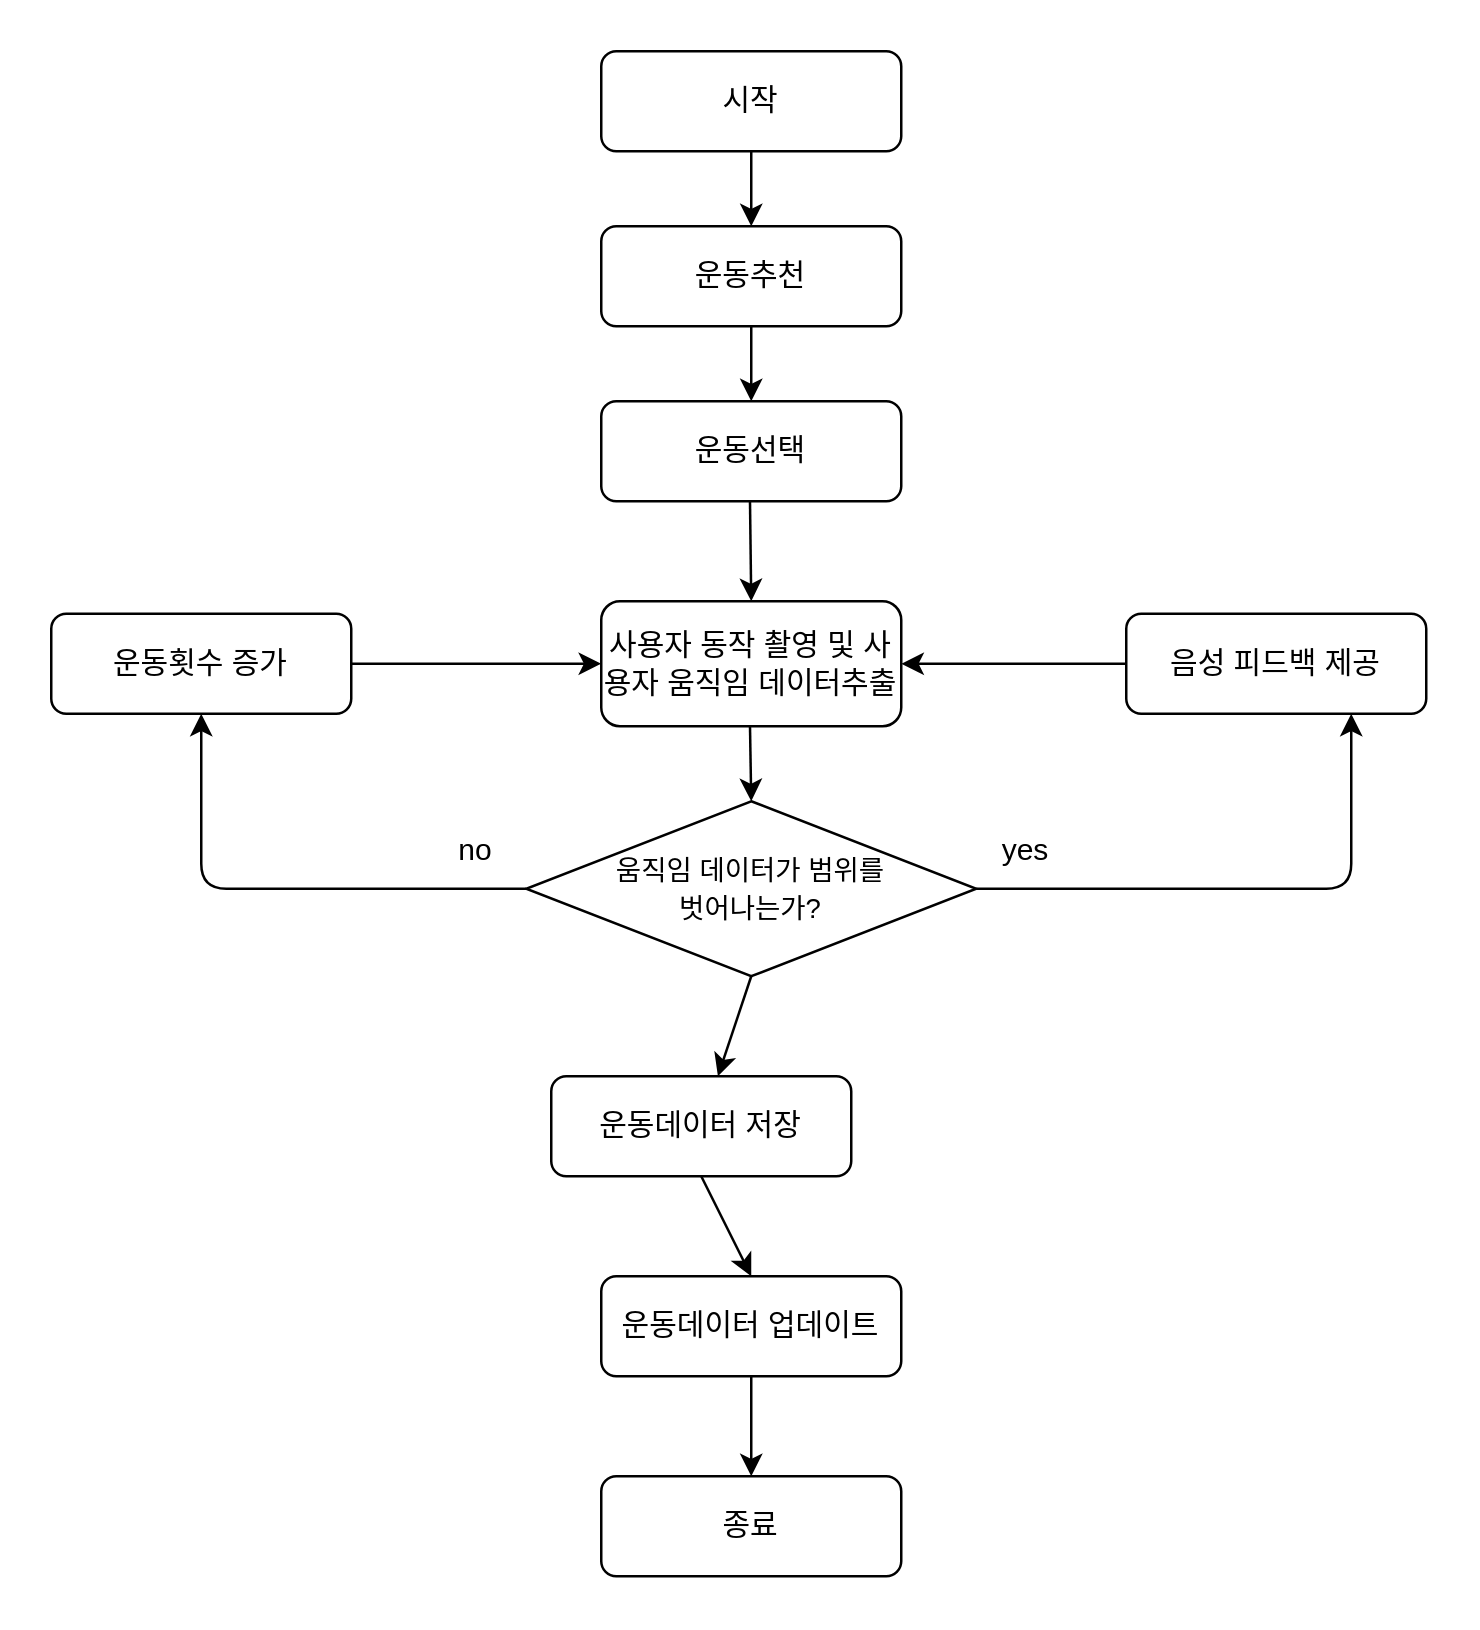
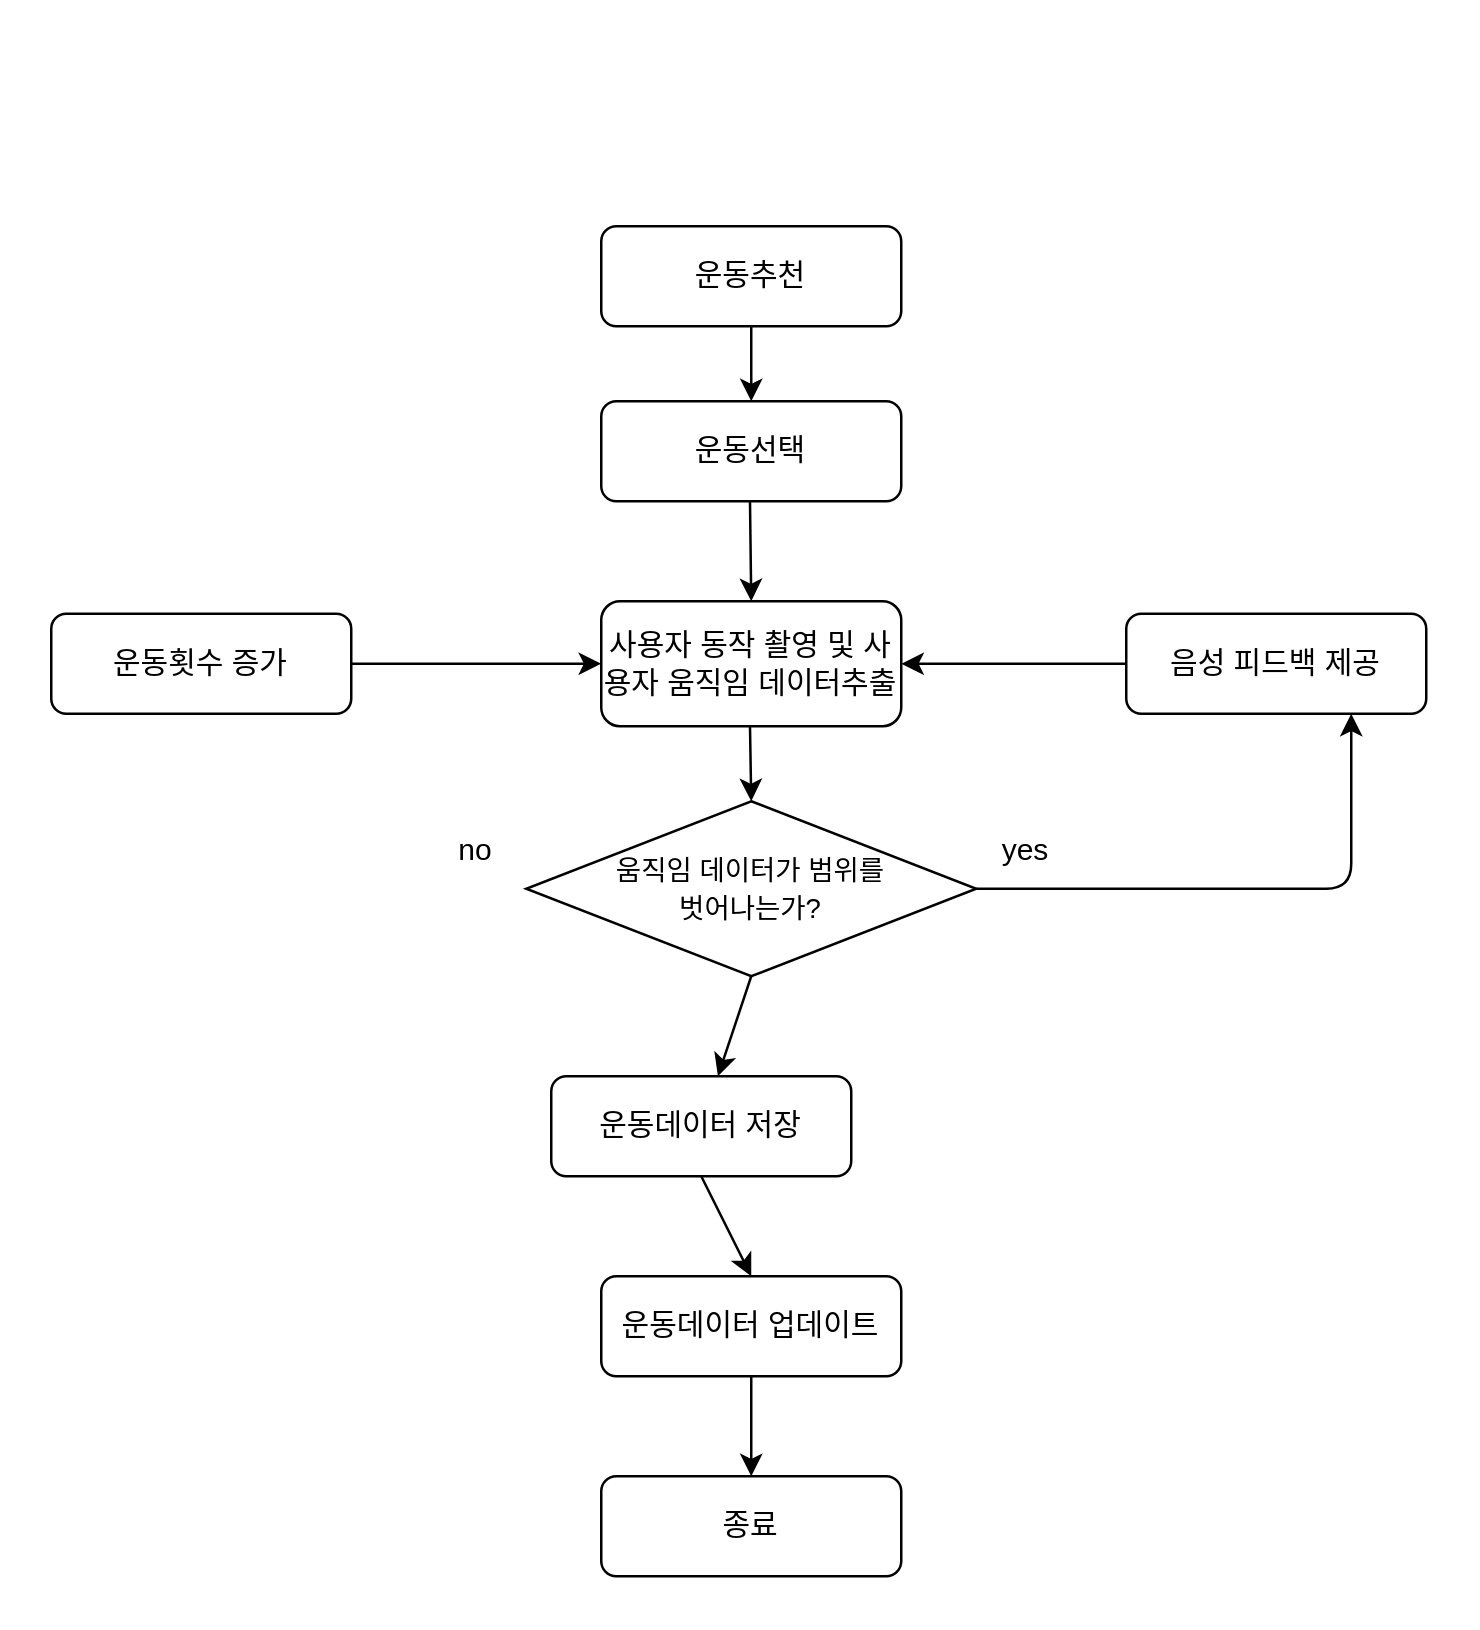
node "시작": removed
edge "시작" -> "운동추천": removed
edge "움직임 데이터가 범위를 벗어나는가?" -> "운동횟수 증가": removed
